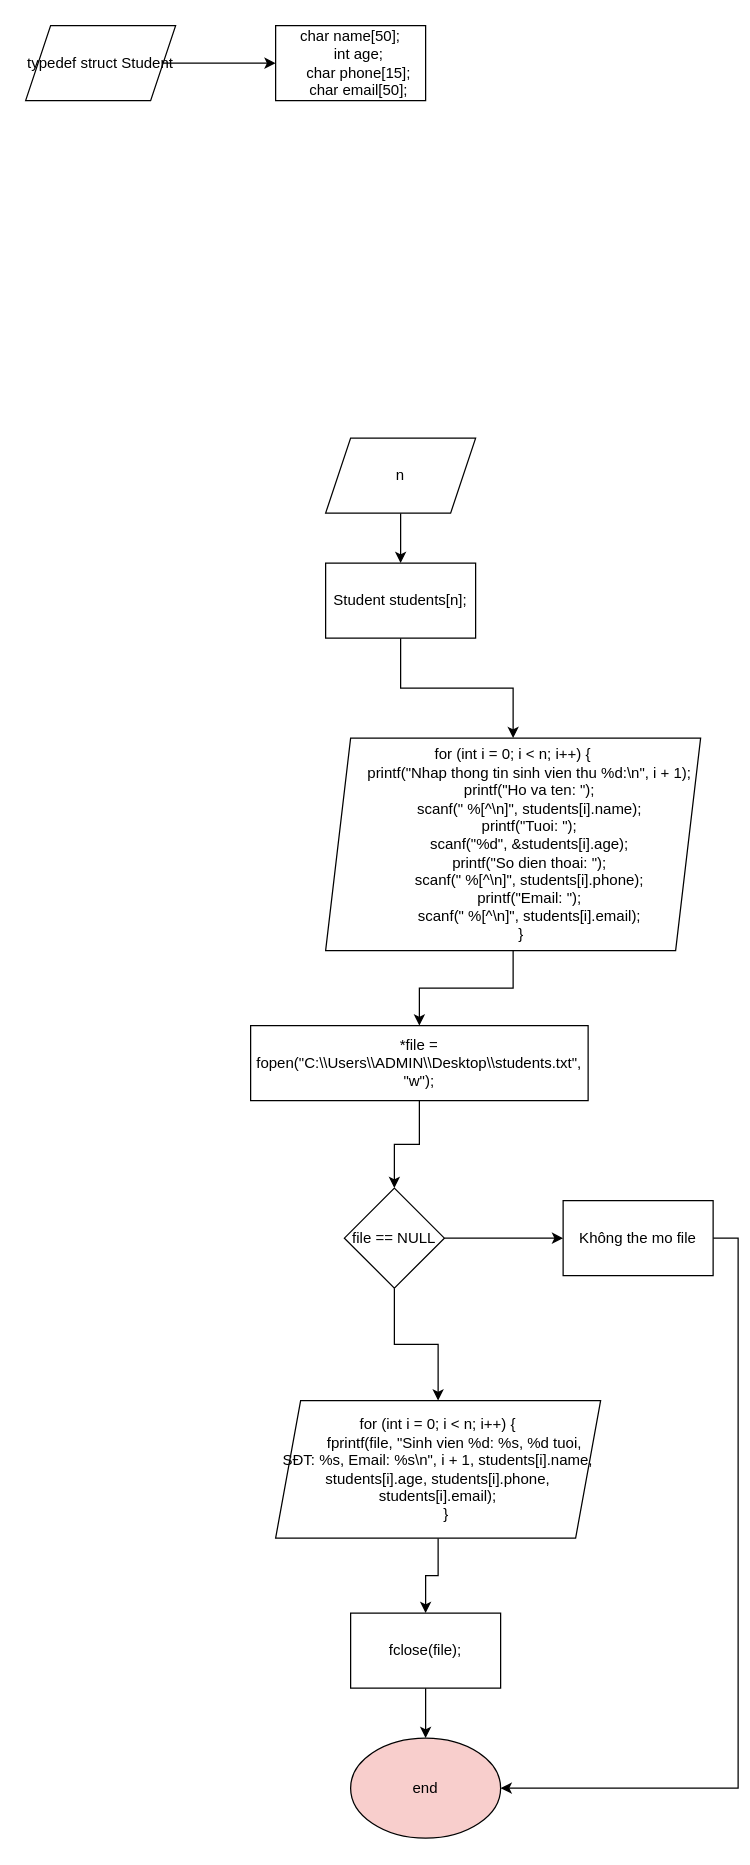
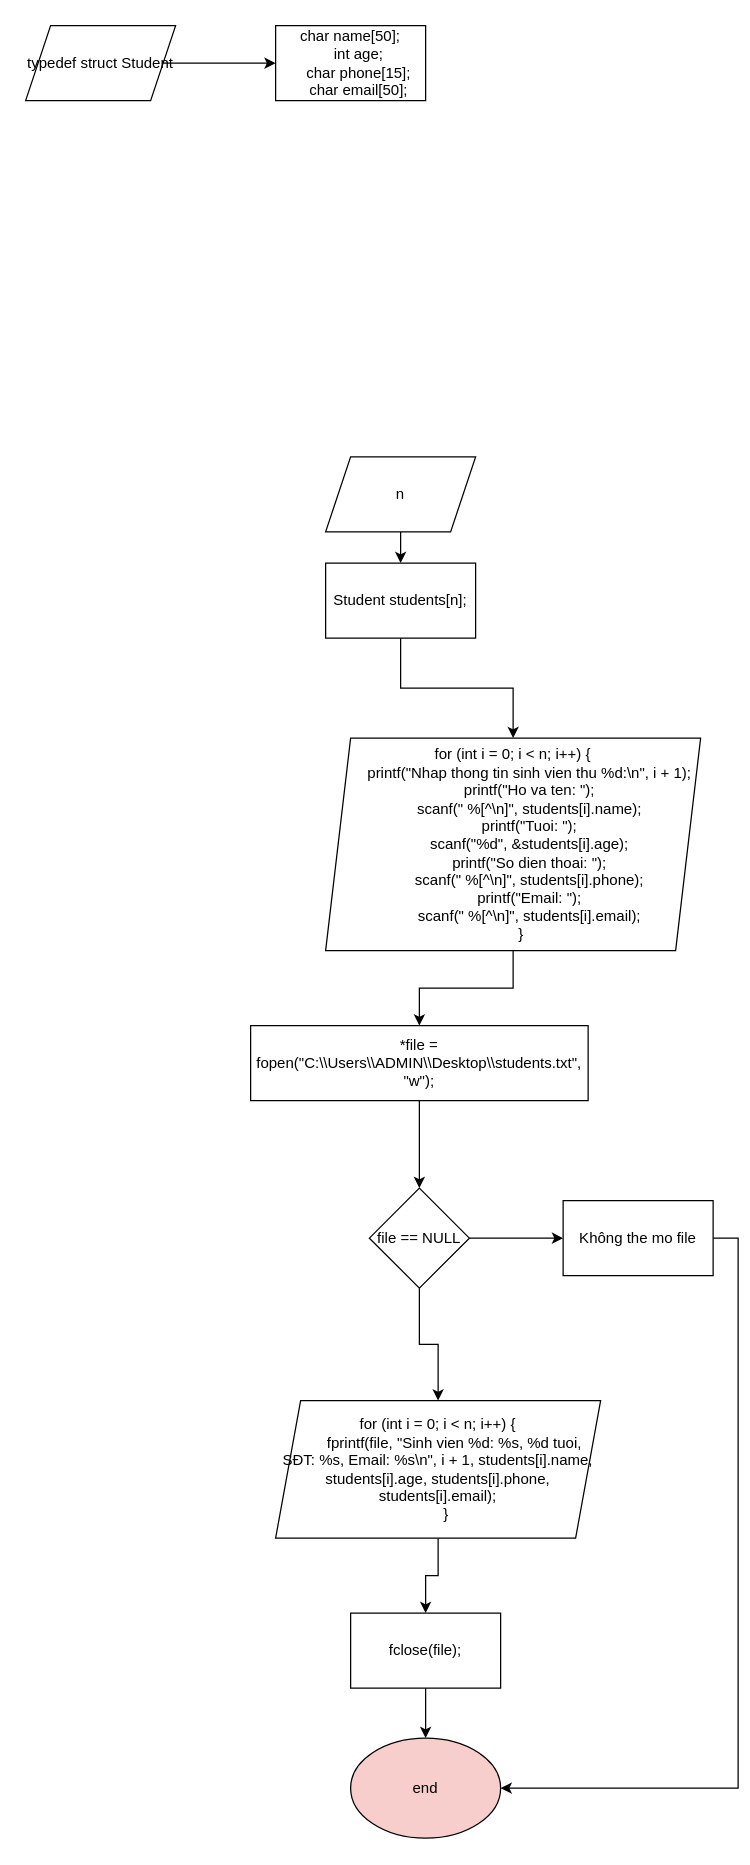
node "n": moved (401, 476) -> (401, 494)
node "file == NULL": moved (394, 1238) -> (419, 1238)
